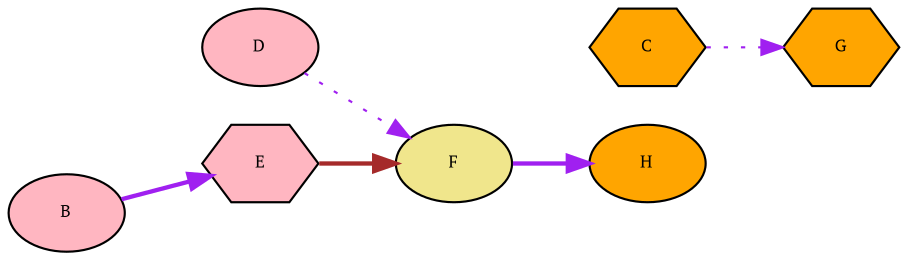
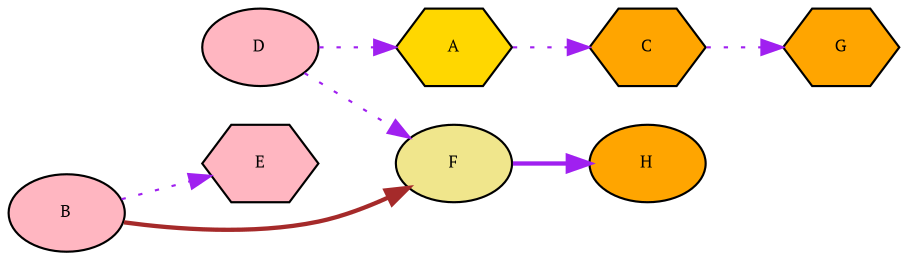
node "A": added
edge "E" -> "F": now "B" -> "F"
edge "B" -> "E": style bold -> dotted
